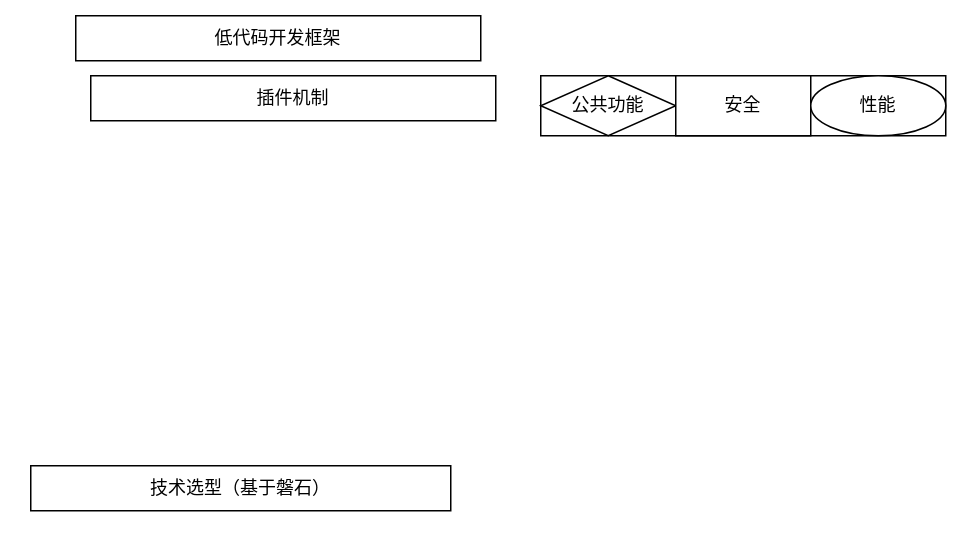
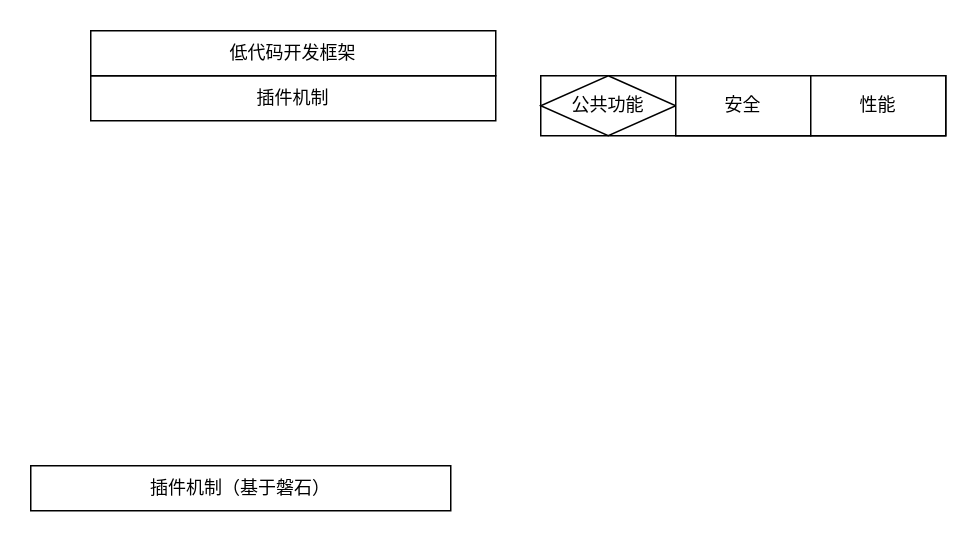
node "低代码开发框架": moved (278, 38) -> (293, 53)
node "性能": shape ellipse -> rectangle
node "技术选型（基于磐石）": label "技术选型（基于磐石）" -> "插件机制（基于磐石）"
